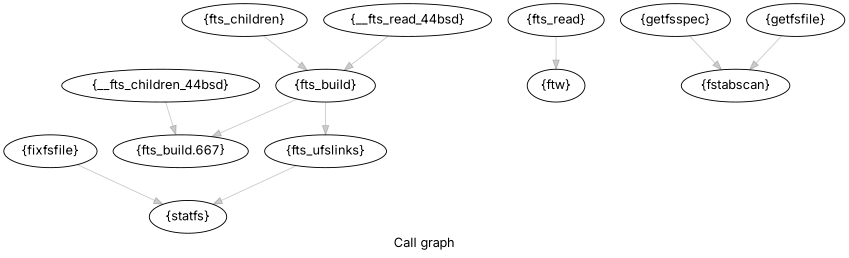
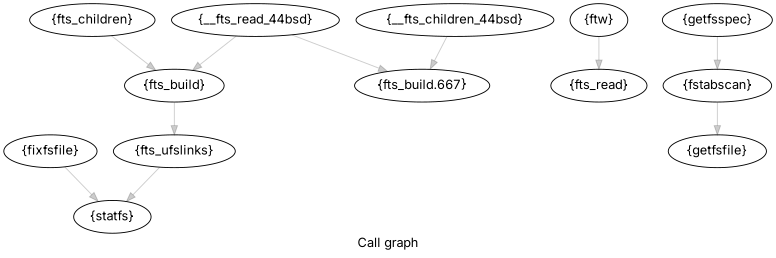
edge "{fts_read}" -> "{ftw}": reversed
edge "{getfsfile}" -> "{fstabscan}": reversed
edge "{fts_build}" -> "{fts_build.667}": now "{__fts_read_44bsd}" -> "{fts_build.667}"
